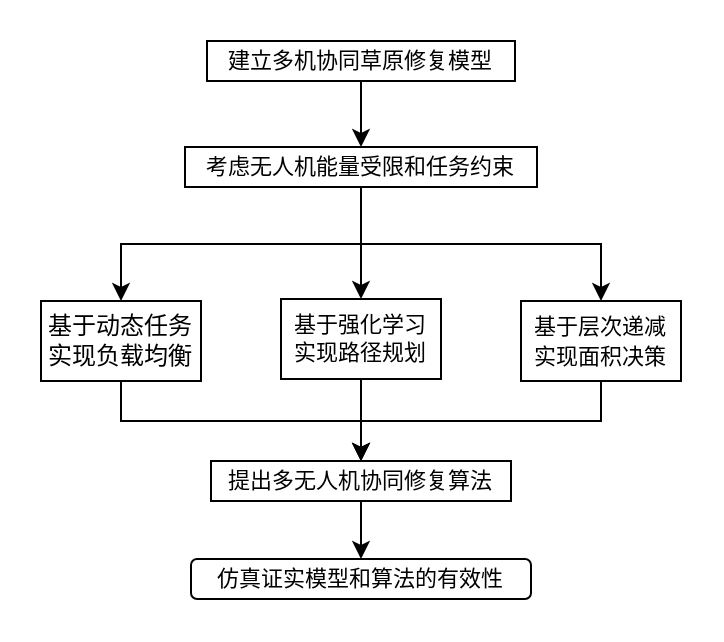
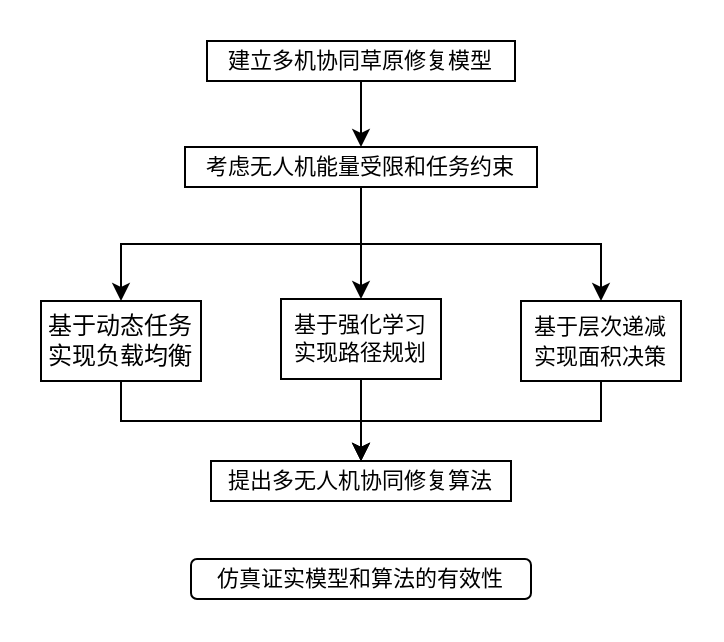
edge "提出多无人机协同修复算法" -> "仿真证实模型和算法的有效性": removed
